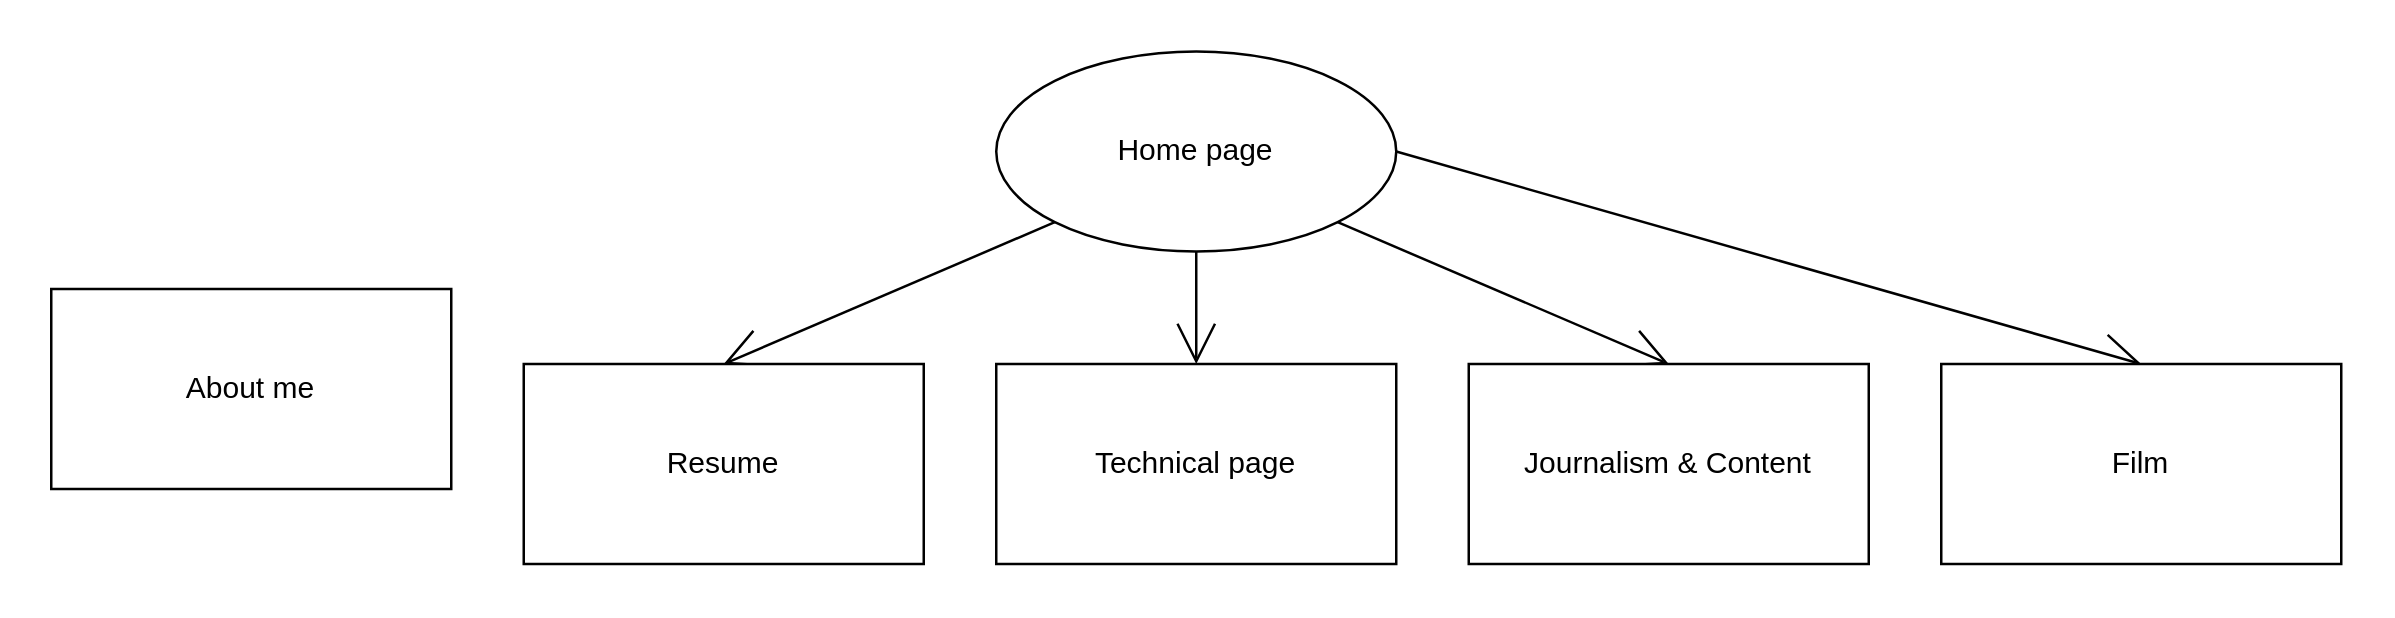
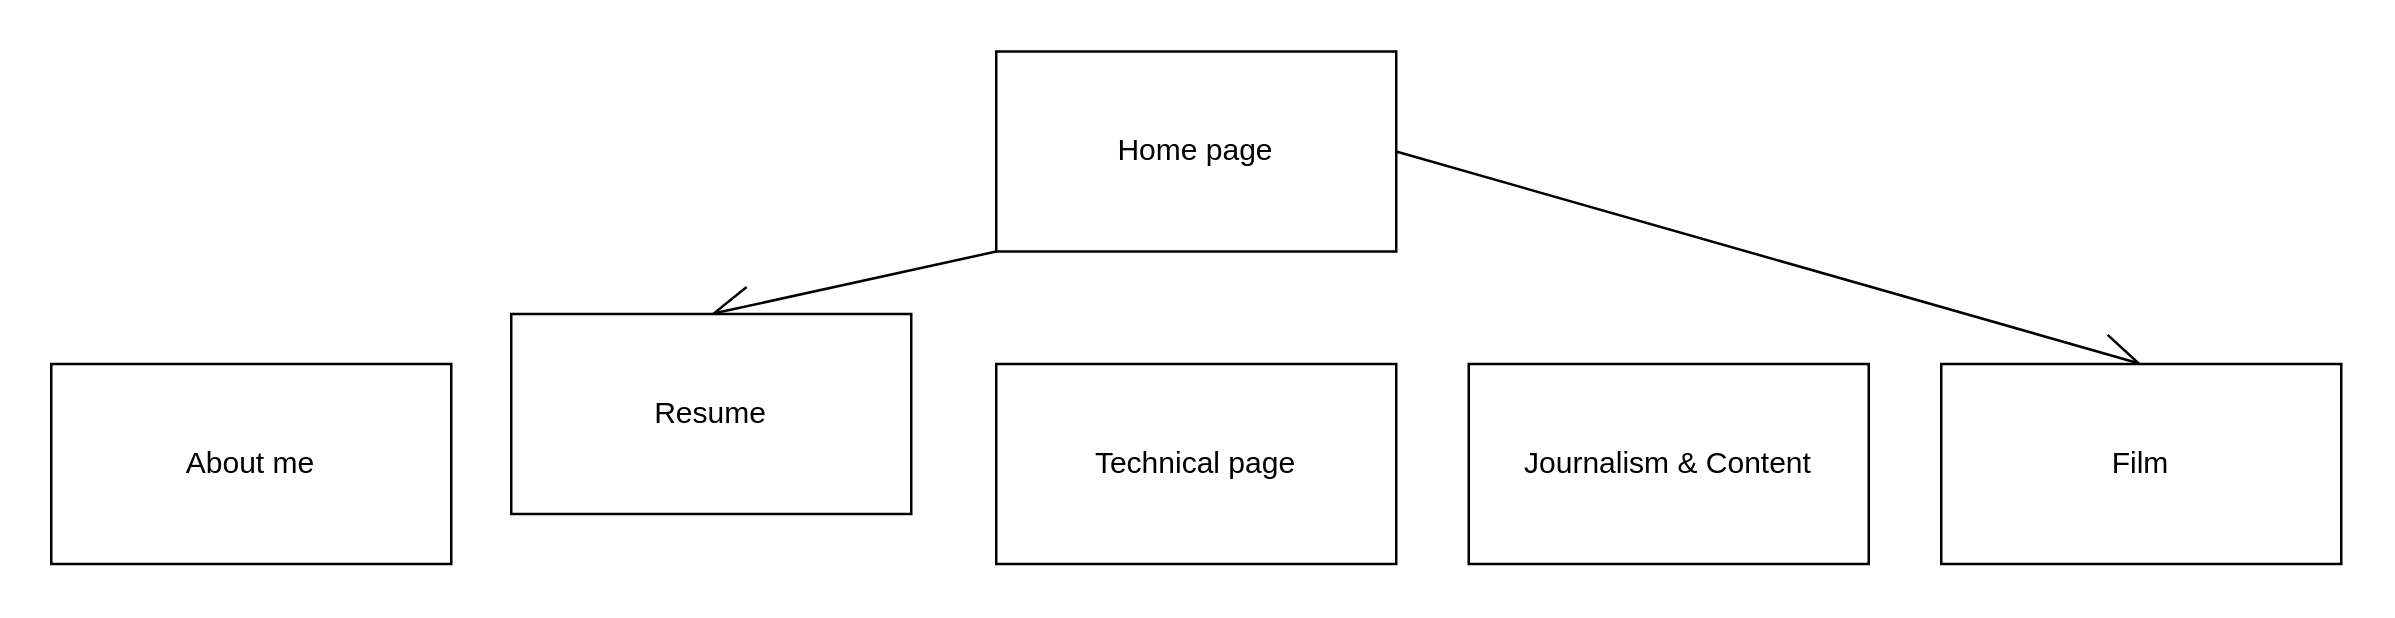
node "Home page": shape ellipse -> rectangle
edge "Home page" -> "Journalism & Content": removed
edge "Home page" -> "Technical page": removed
node "About me": moved (251, 389) -> (251, 464)
node "Resume": moved (724, 464) -> (711, 414)
